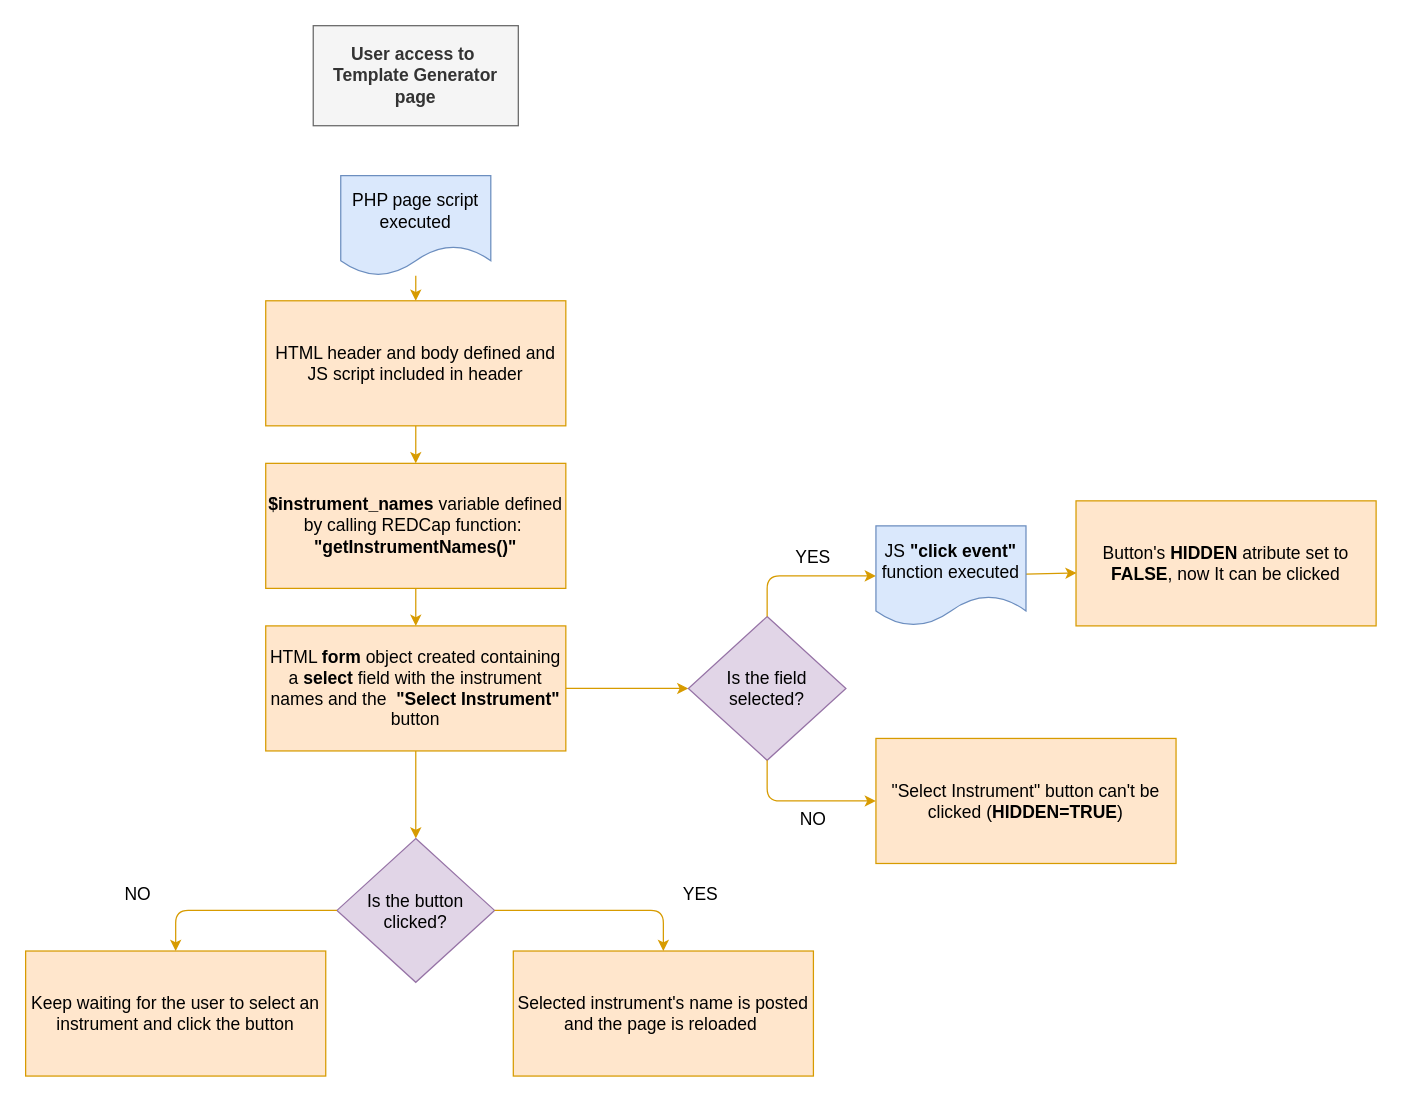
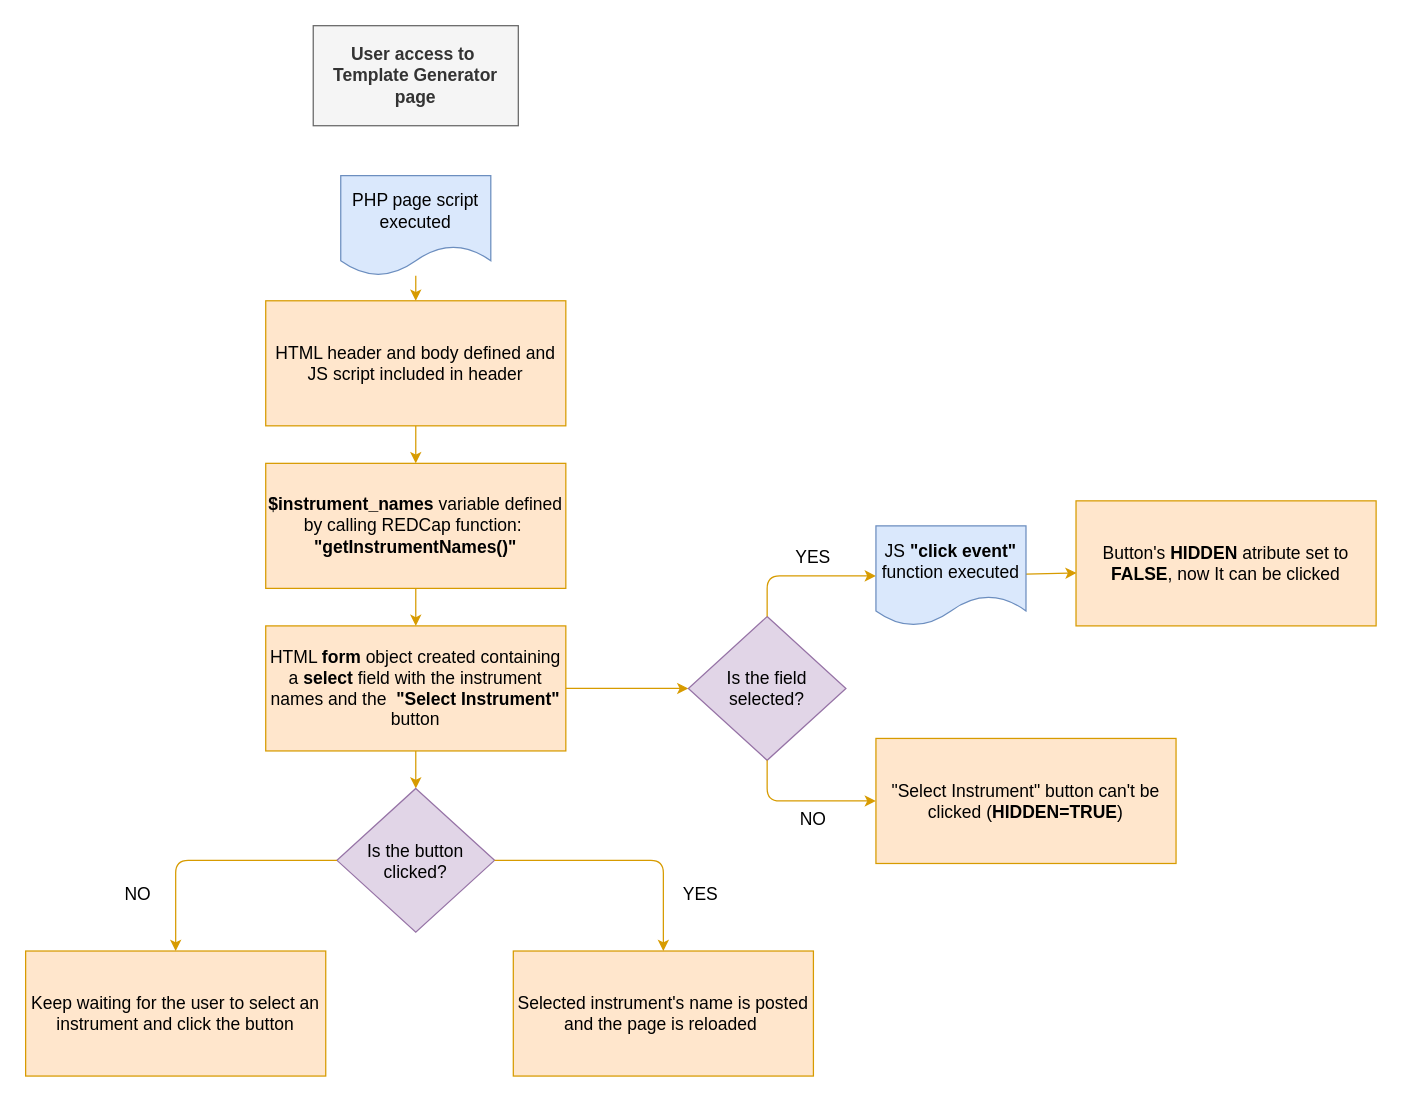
node "Is the button clicked?": moved (416, 910) -> (416, 860)
